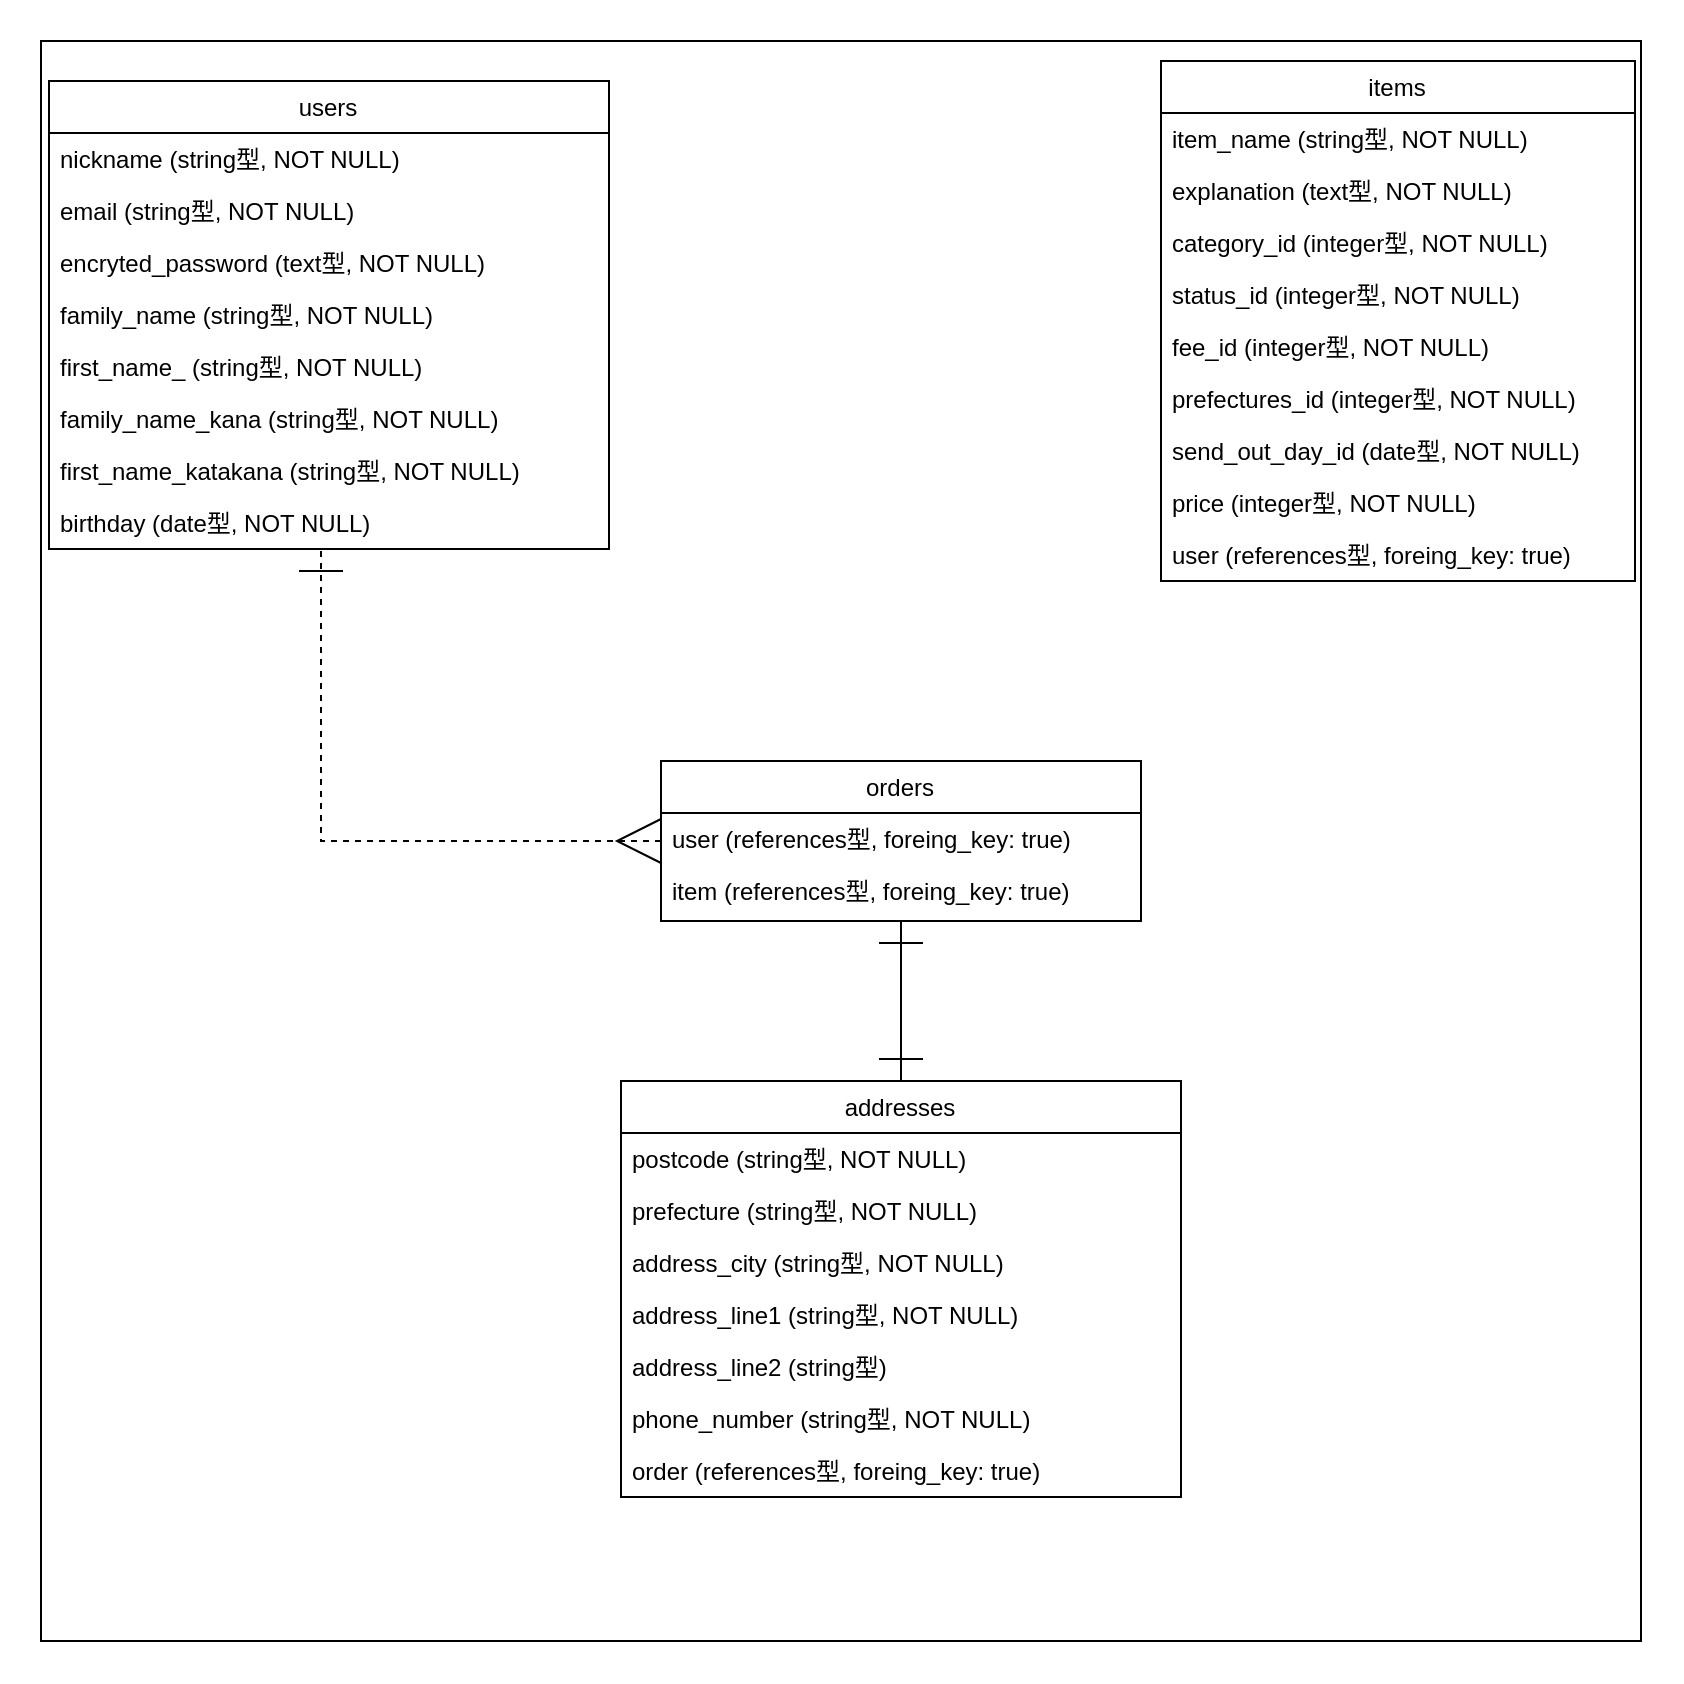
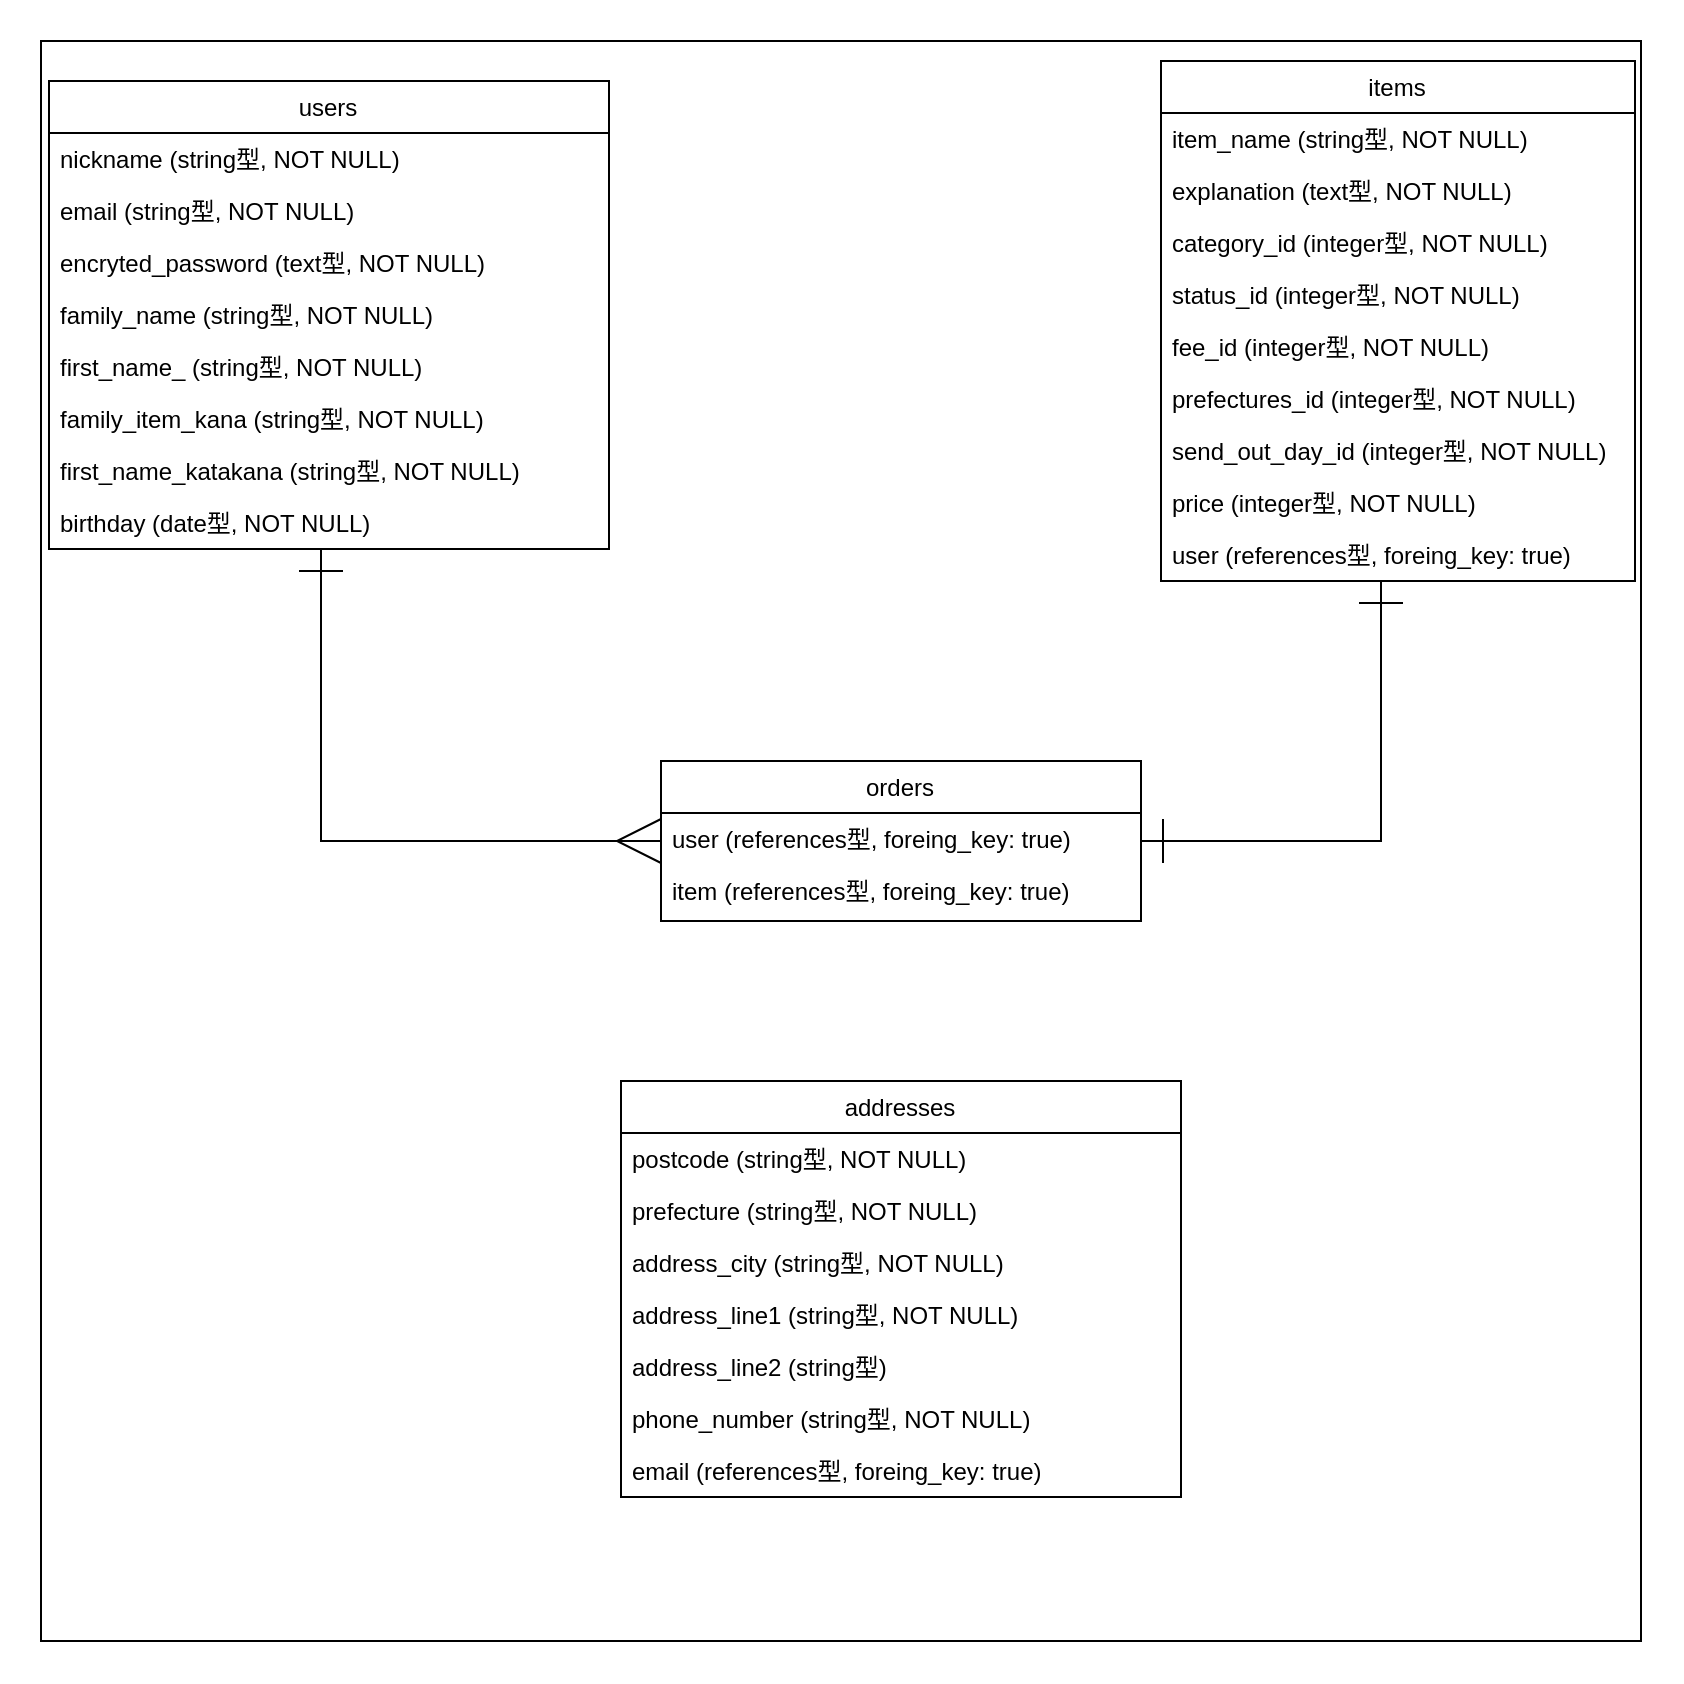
node "family_name_kana (string型, NOT NULL)": label "family_name_kana (string型, NOT NULL)" -> "family_item_kana (string型, NOT NULL)"
node "send_out_day_id (date型, NOT NULL)": label "send_out_day_id (date型, NOT NULL)" -> "send_out_day_id (integer型, NOT NULL)"
edge "items" -- "orders": added
edge "users" -- "orders": style dashed -> solid
edge "orders" -- "addresses": removed
node "order (references型, foreing_key: true)": label "order (references型, foreing_key: true)" -> "email (references型, foreing_key: true)"
